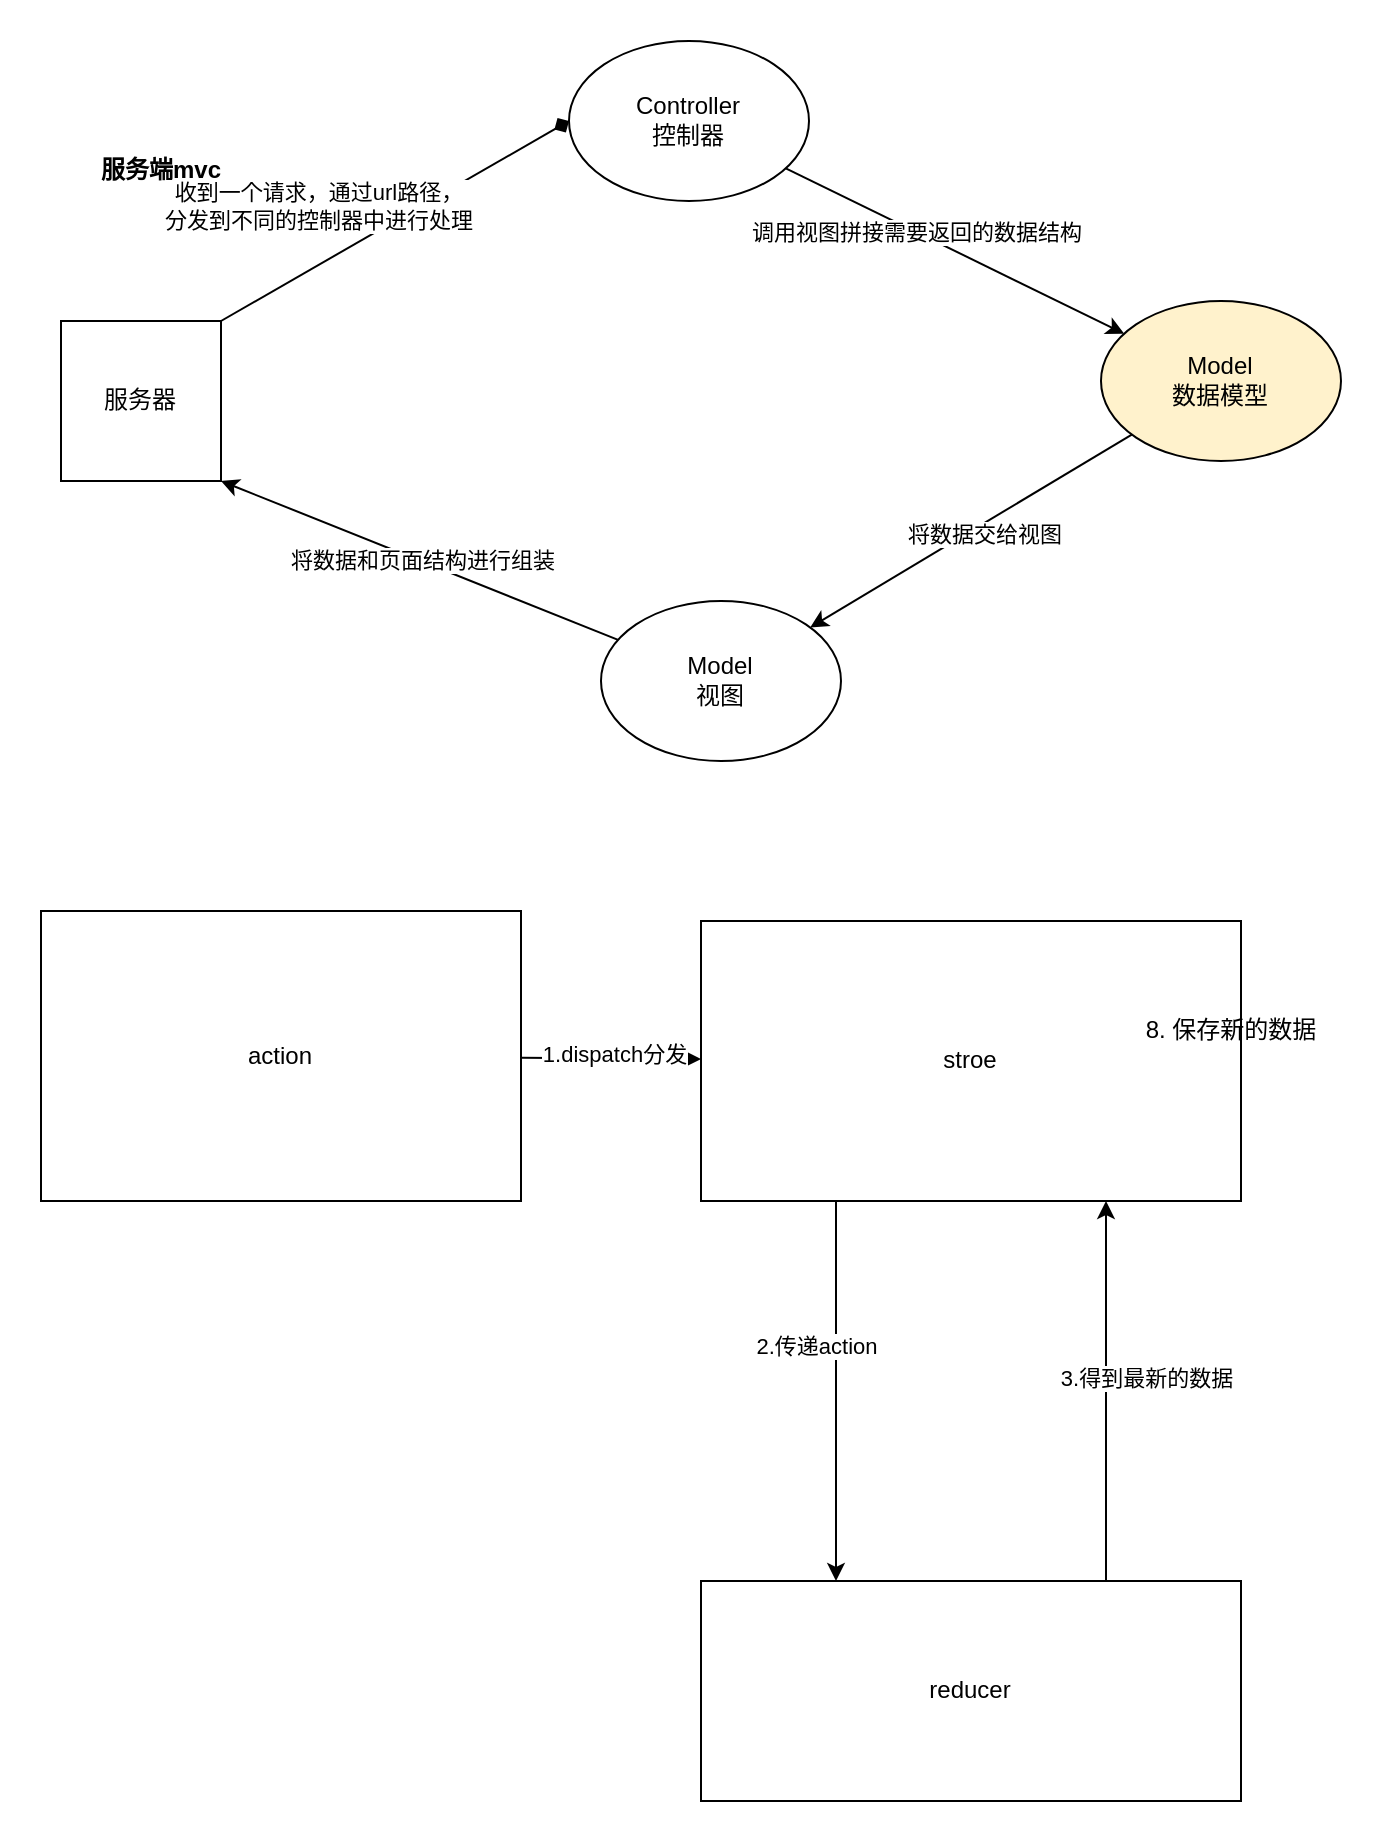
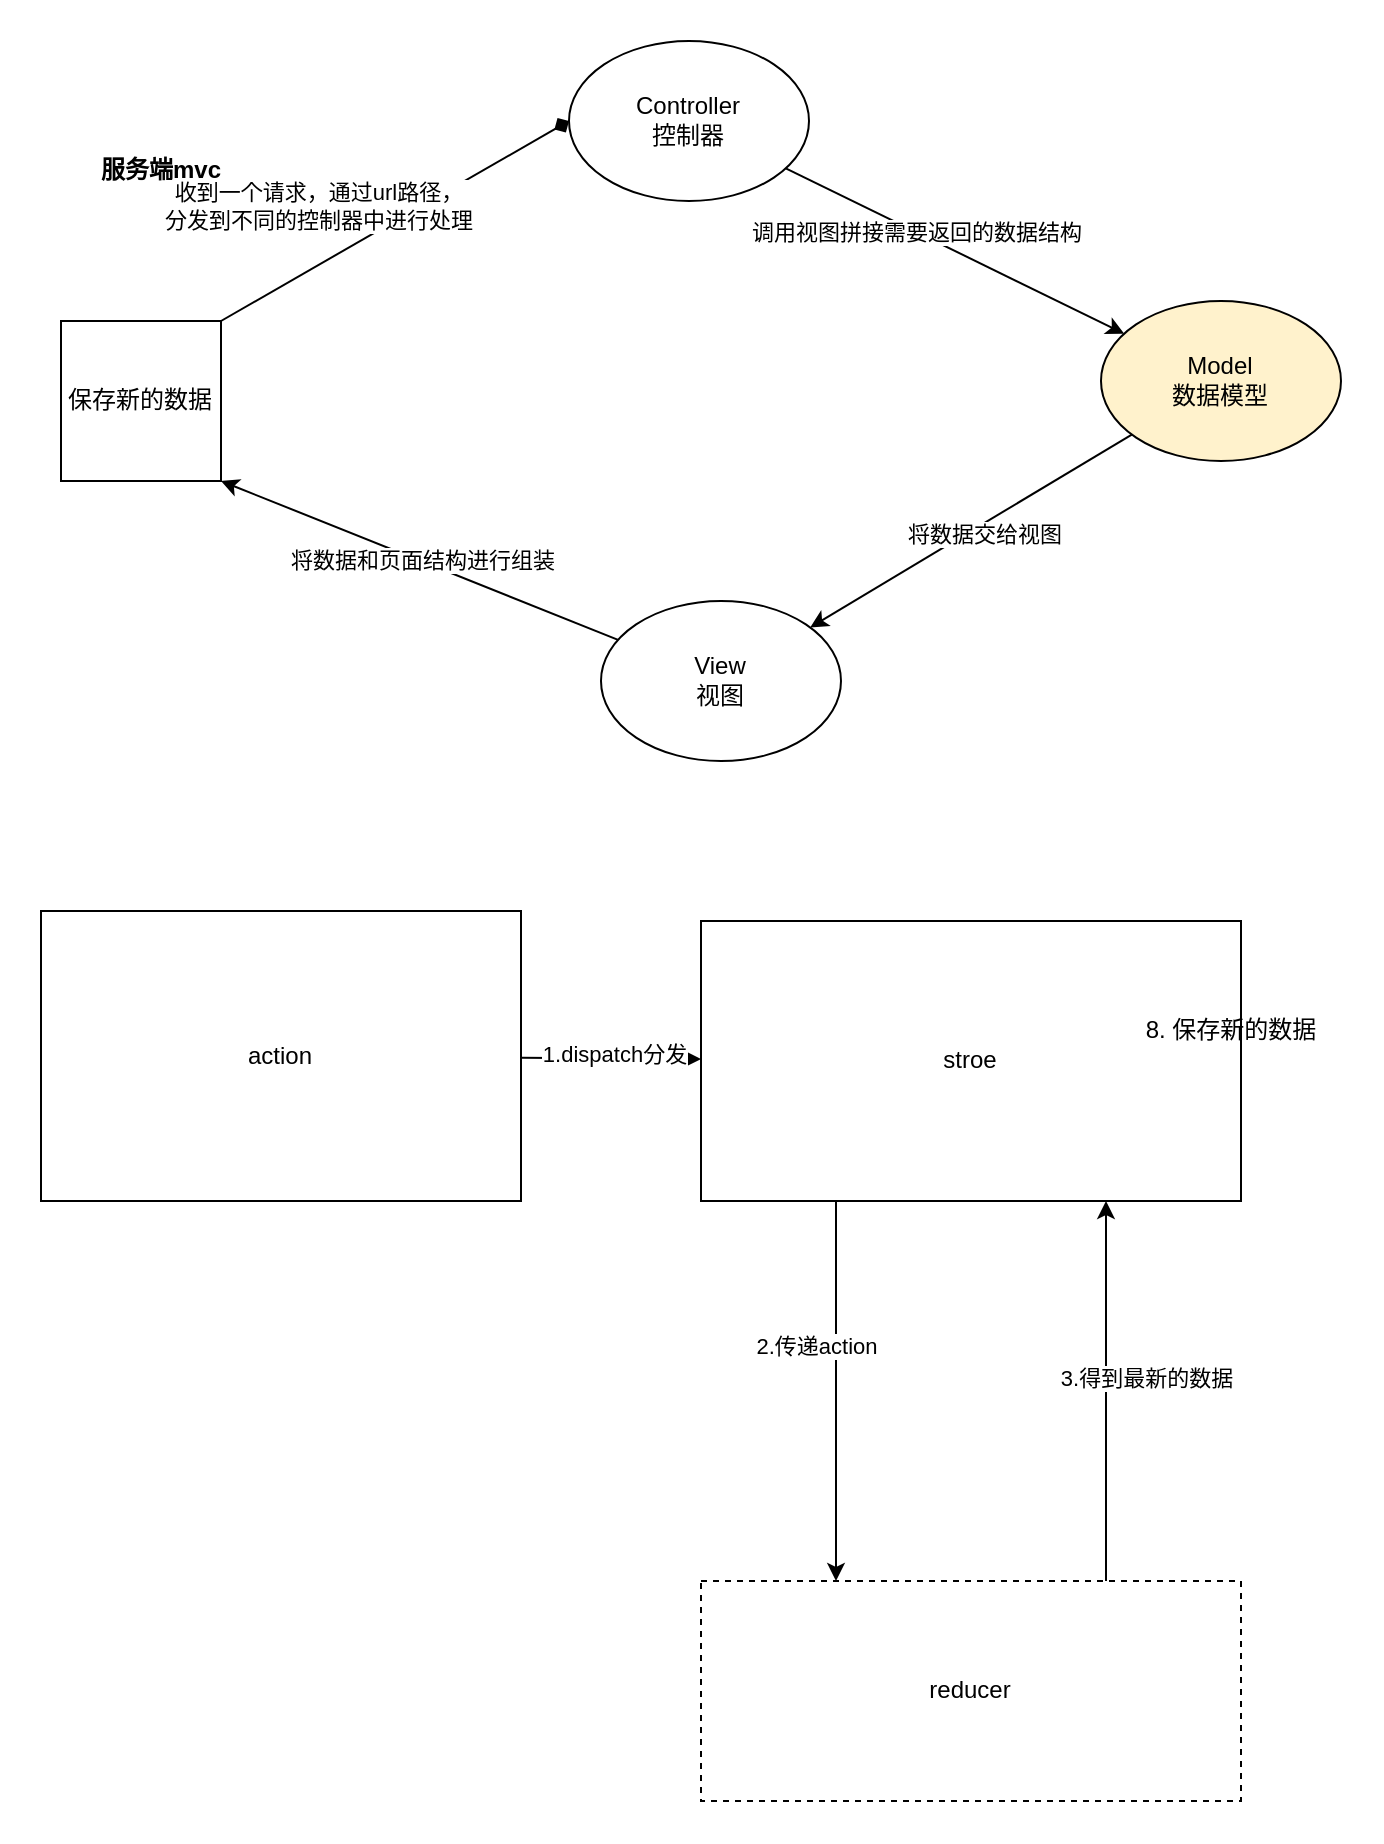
node "服务器": label "服务器" -> "保存新的数据"
node "Model 视图": label "Model 视图" -> "View 视图"
node "reducer": style solid -> dashed
